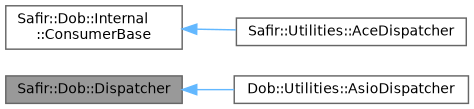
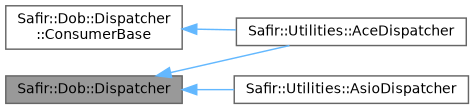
node "Safir::Dob::Internal ::ConsumerBase": label "Safir::Dob::Internal ::ConsumerBase" -> "Safir::Dob::Dispatcher ::ConsumerBase"
edge "Safir::Utilities::AceDispatcher" -> "Safir::Dob::Dispatcher": added
node "Dob::Utilities::AsioDispatcher": label "Dob::Utilities::AsioDispatcher" -> "Safir::Utilities::AsioDispatcher"
